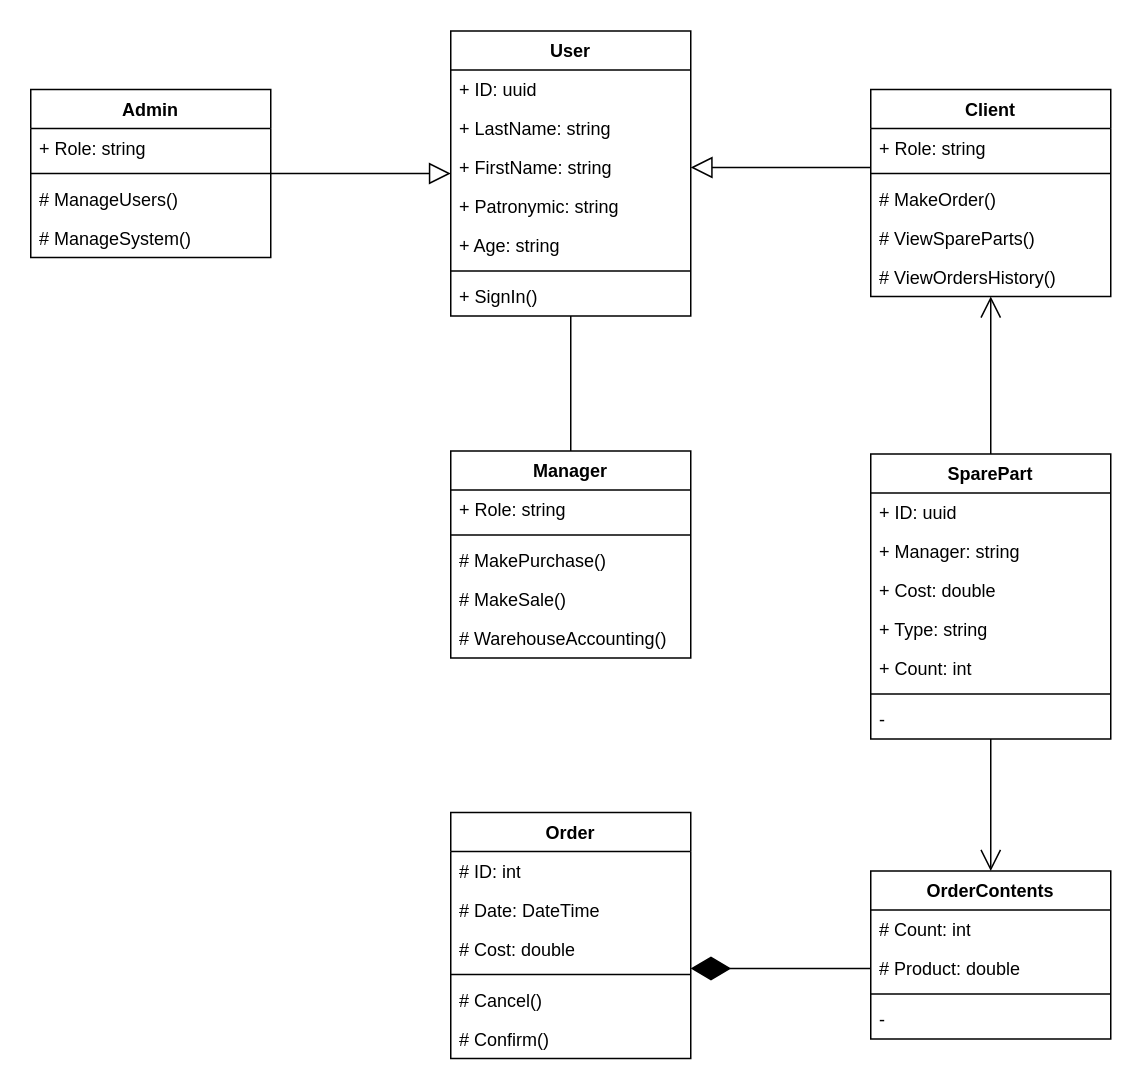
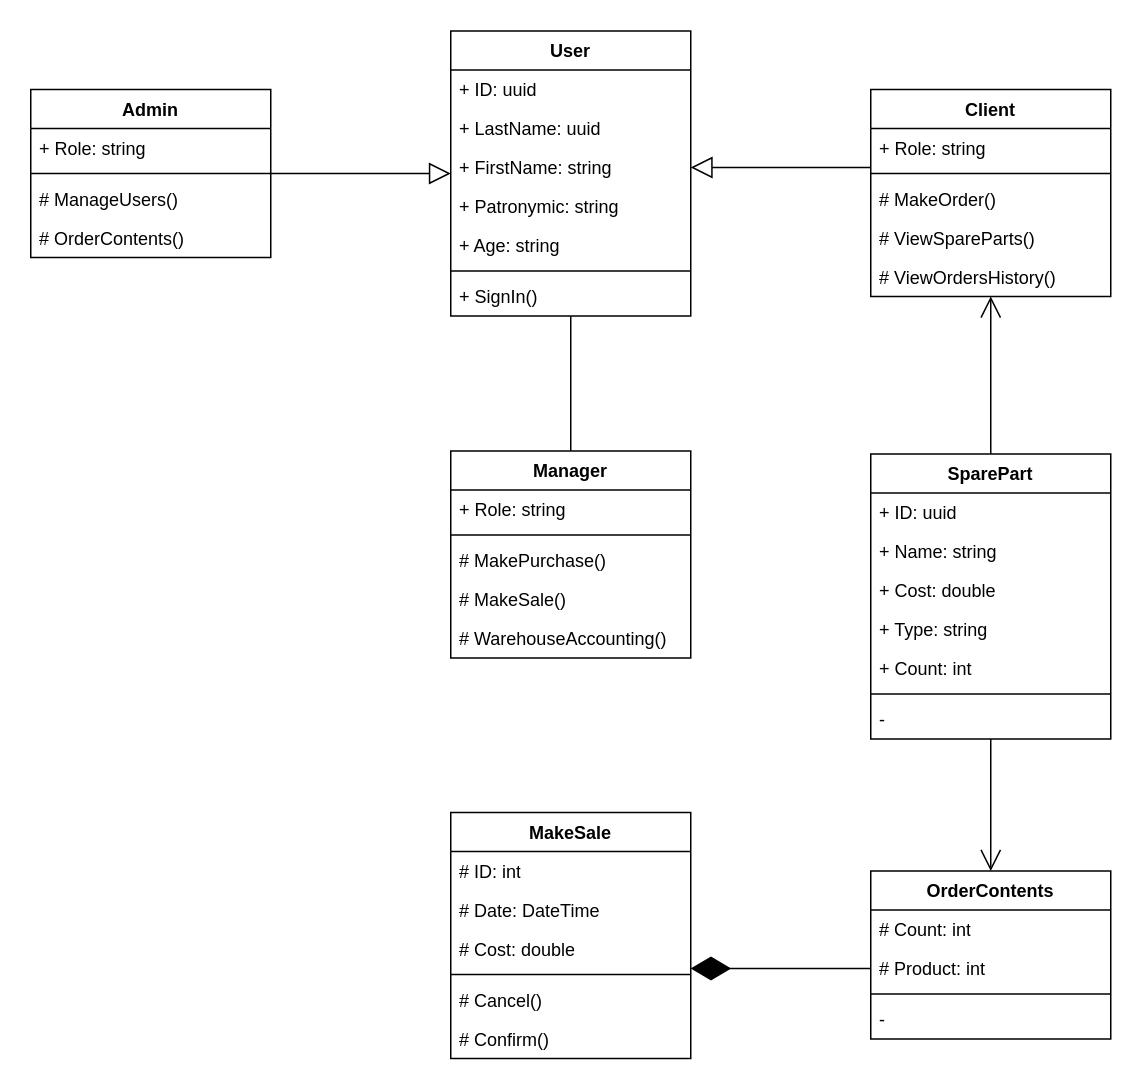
node "+ LastName: string": label "+ LastName: string" -> "+ LastName: uuid"
node "# ManageSystem()": label "# ManageSystem()" -> "# OrderContents()"
node "+ Manager: string": label "+ Manager: string" -> "+ Name: string"
node "Order": label "Order" -> "MakeSale"
node "# Product: double": label "# Product: double" -> "# Product: int"
